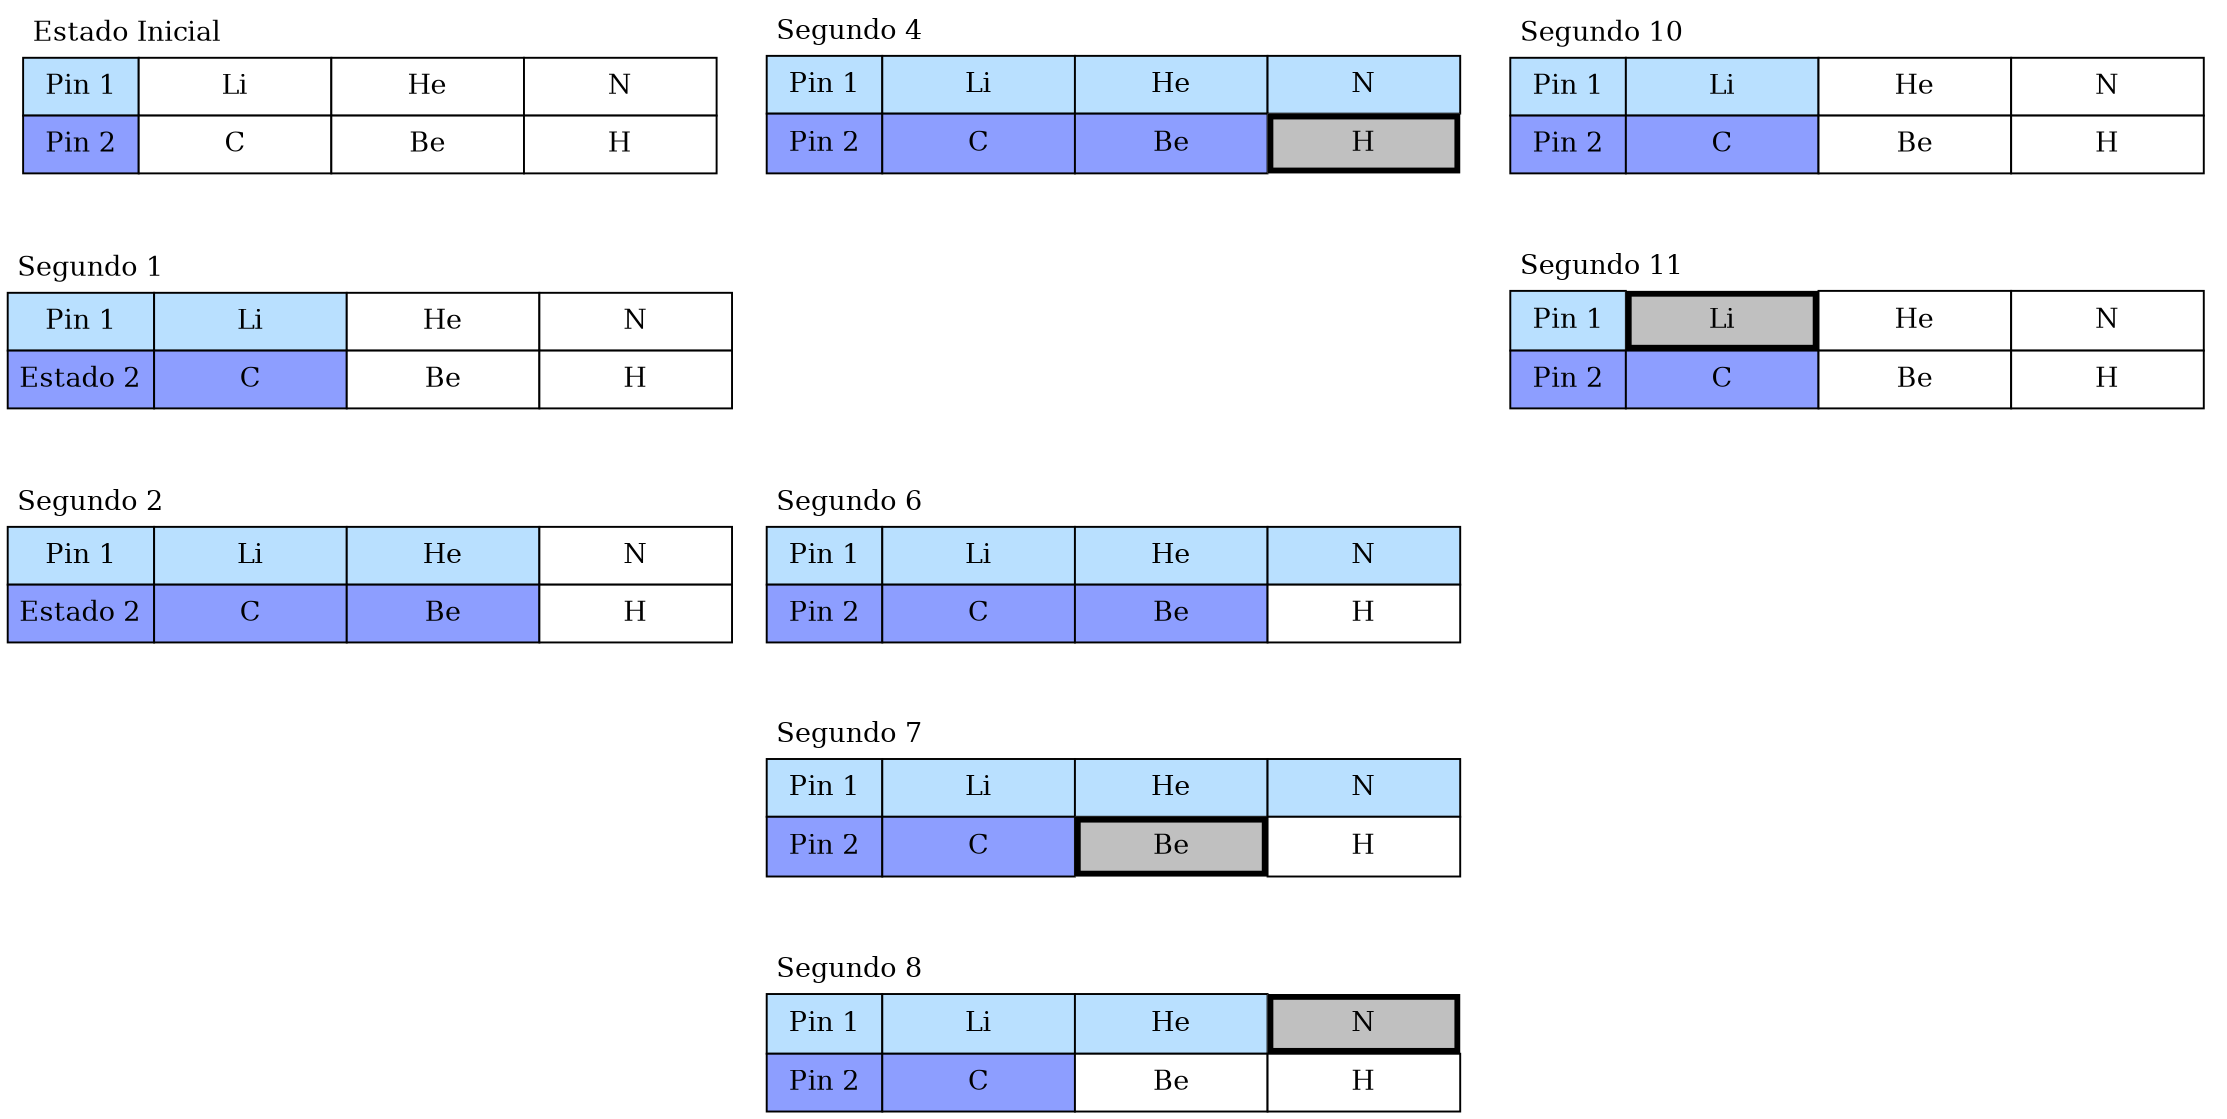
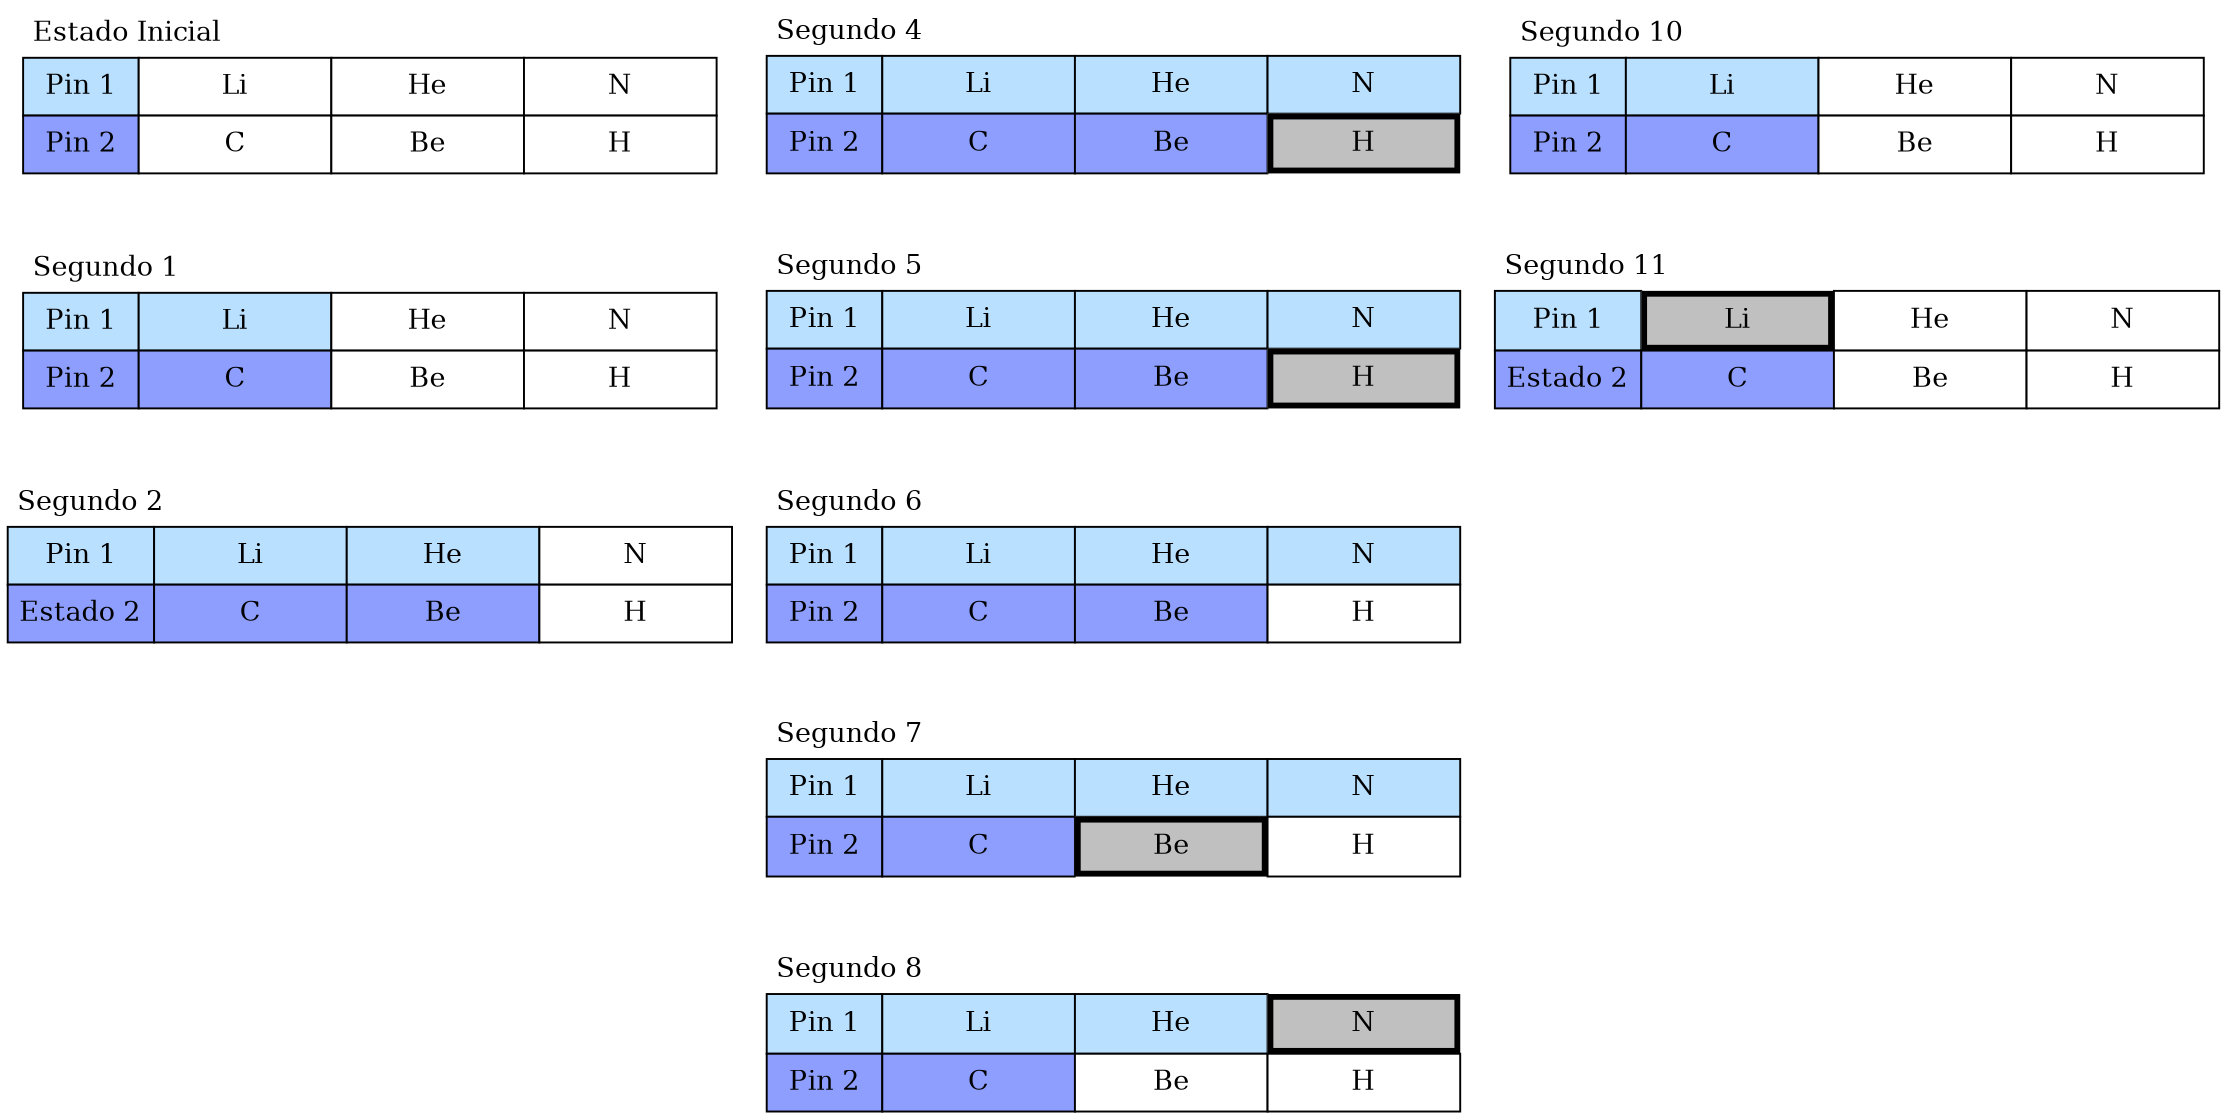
node "Segundo 5": added
node "Segundo 1": text "Estado 2" -> "Pin 2"
node "Segundo 11": text "Pin 2" -> "Estado 2"
